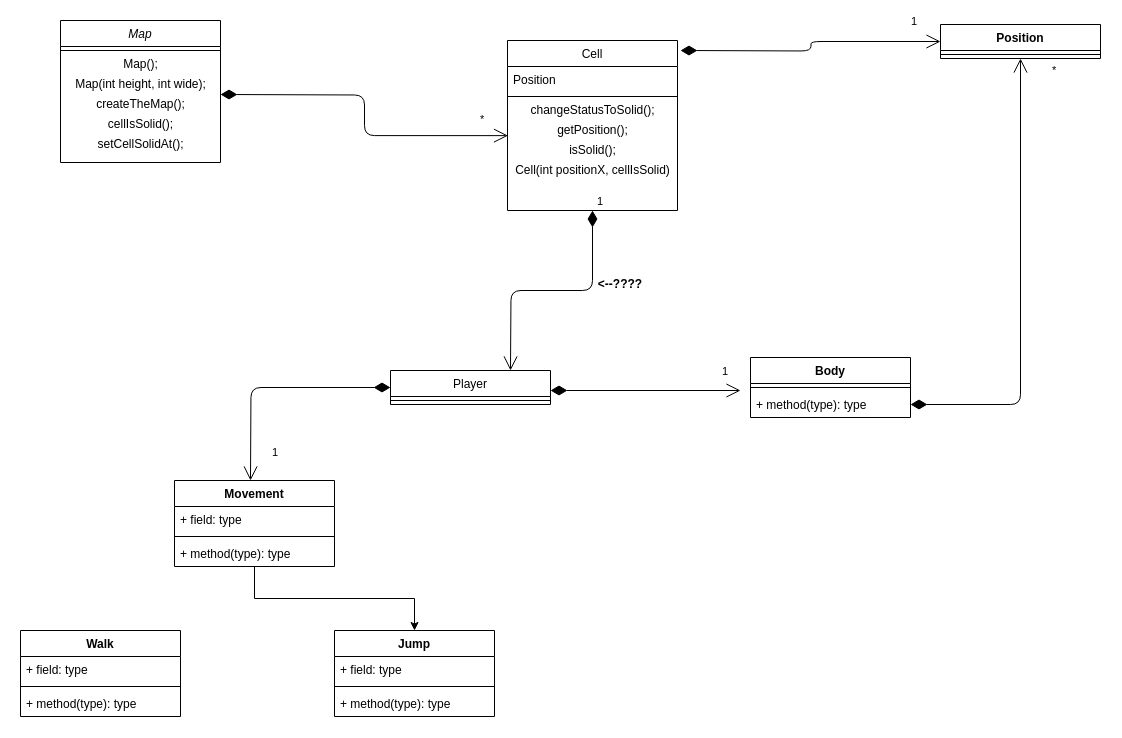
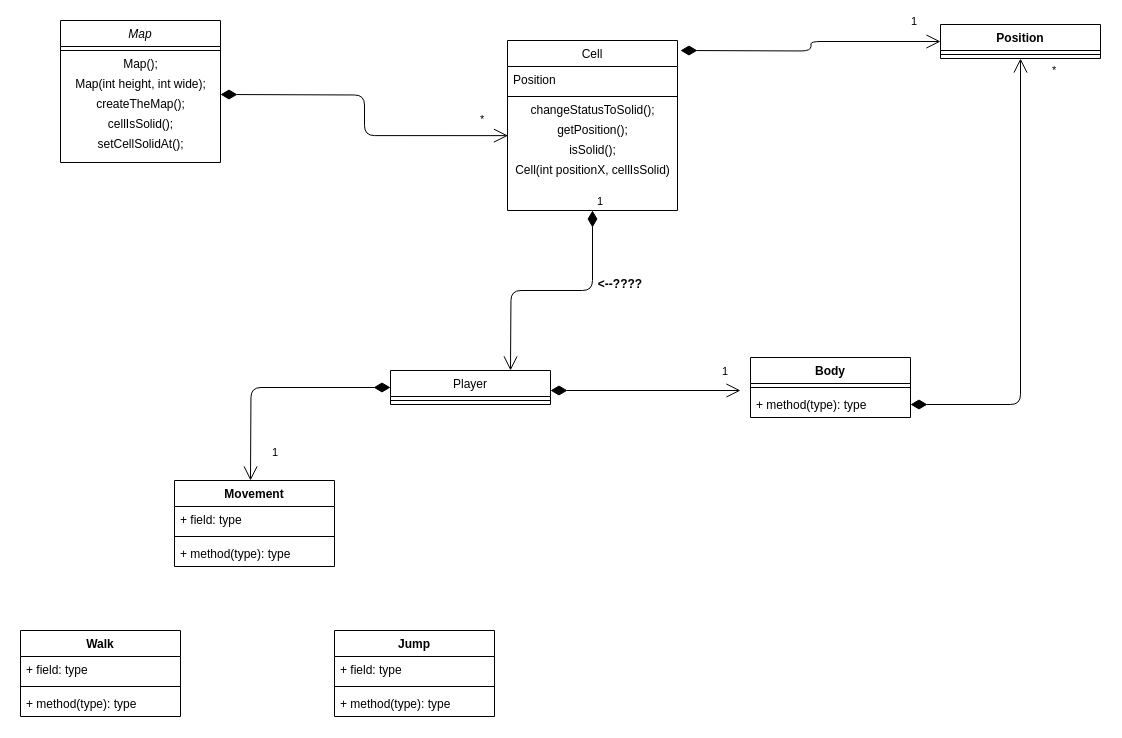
edge "Movement" -> "Jump": removed
